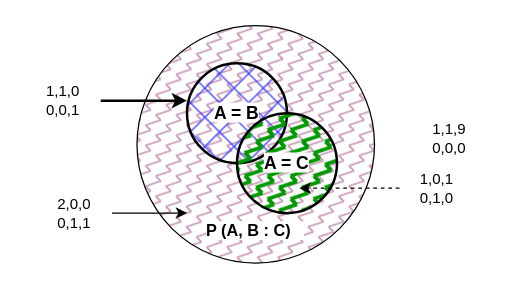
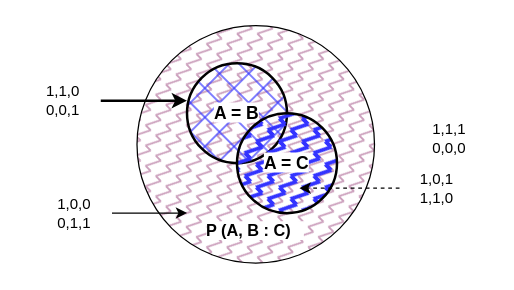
node "1,1,9 0,0,0": label "1,1,9 0,0,0" -> "1,1,1 0,0,0"
node "A = C": fillcolor #009900 -> #3333ff
node "1,0,1 0,1,0": label "1,0,1 0,1,0" -> "1,0,1 1,1,0"
node "2,0,0 0,1,1": label "2,0,0 0,1,1" -> "1,0,0 0,1,1"
